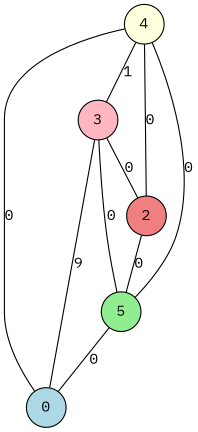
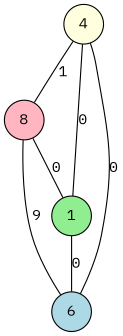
node "3": label "3" -> "8"
node "2": removed
node "5": label "5" -> "1"
node "0": label "0" -> "6"
